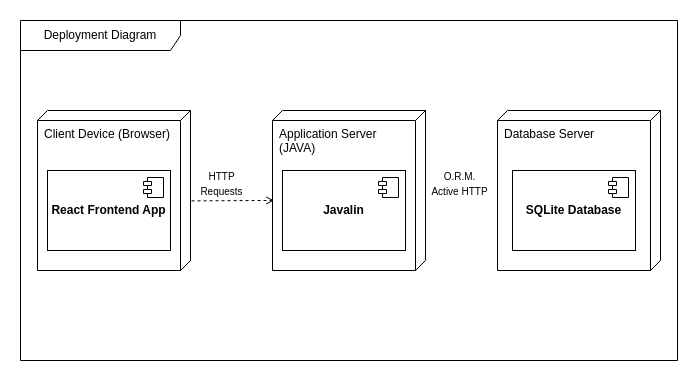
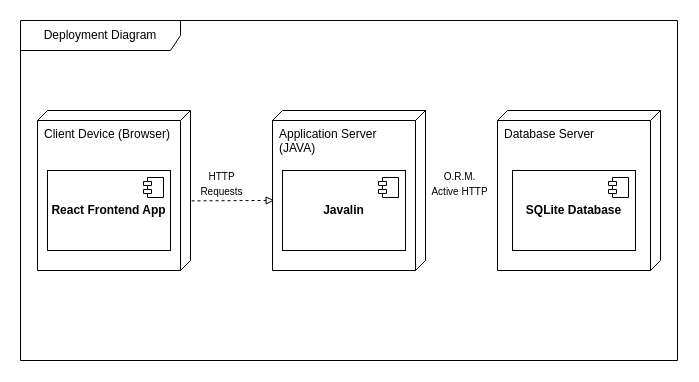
edge "Client Device (Browser)" -> "Application Server (JAVA)": arrowhead open -> block
